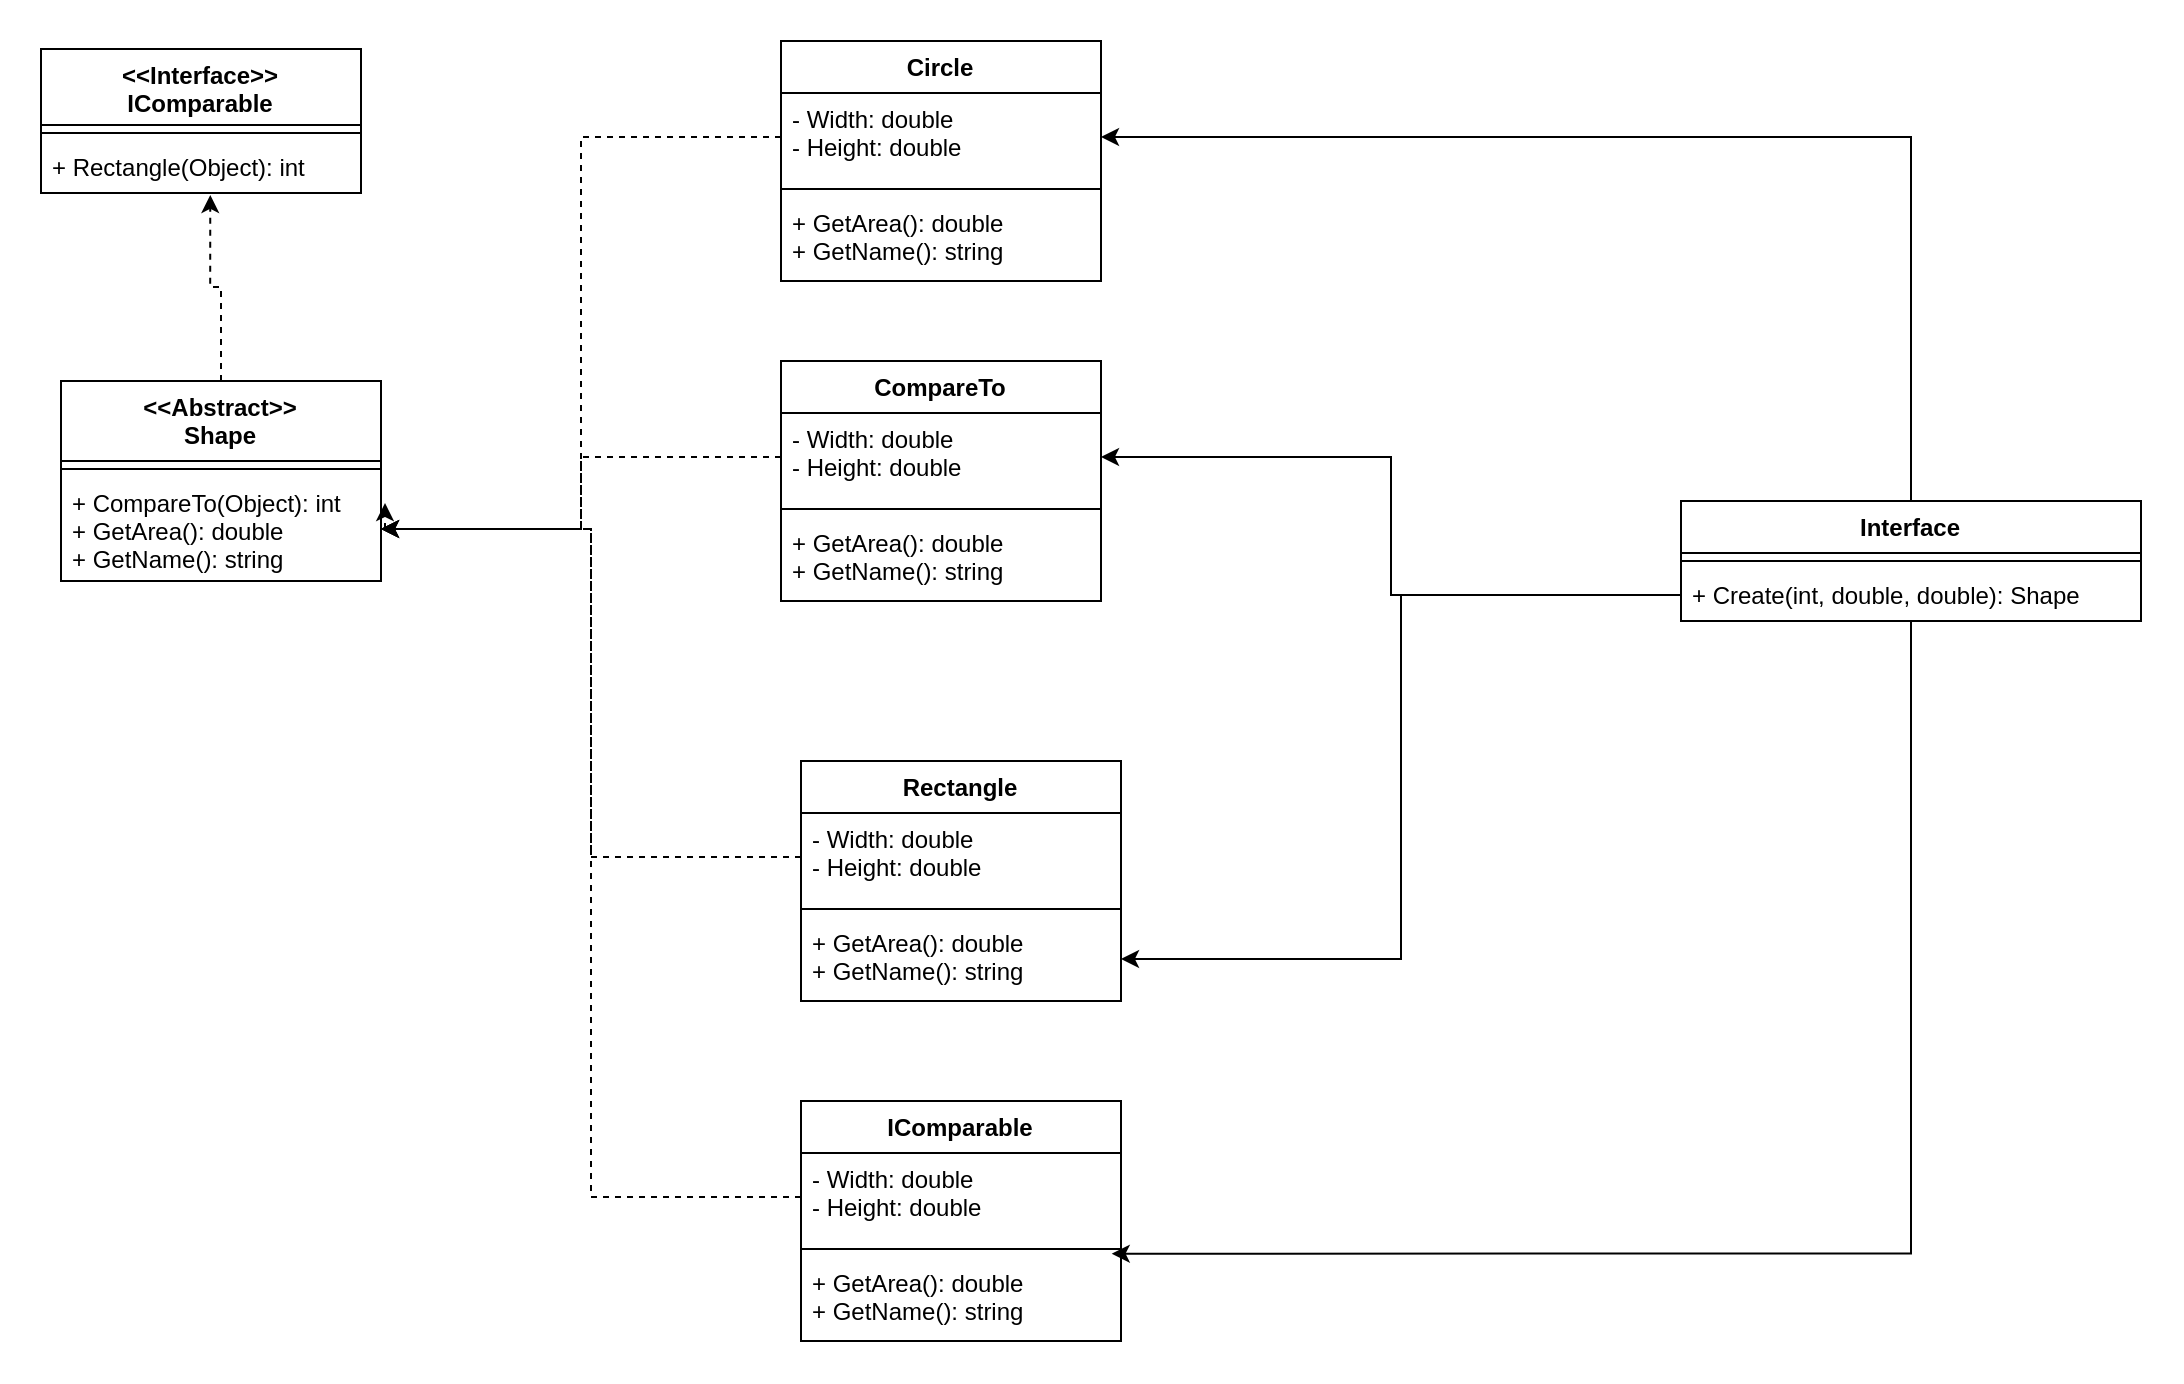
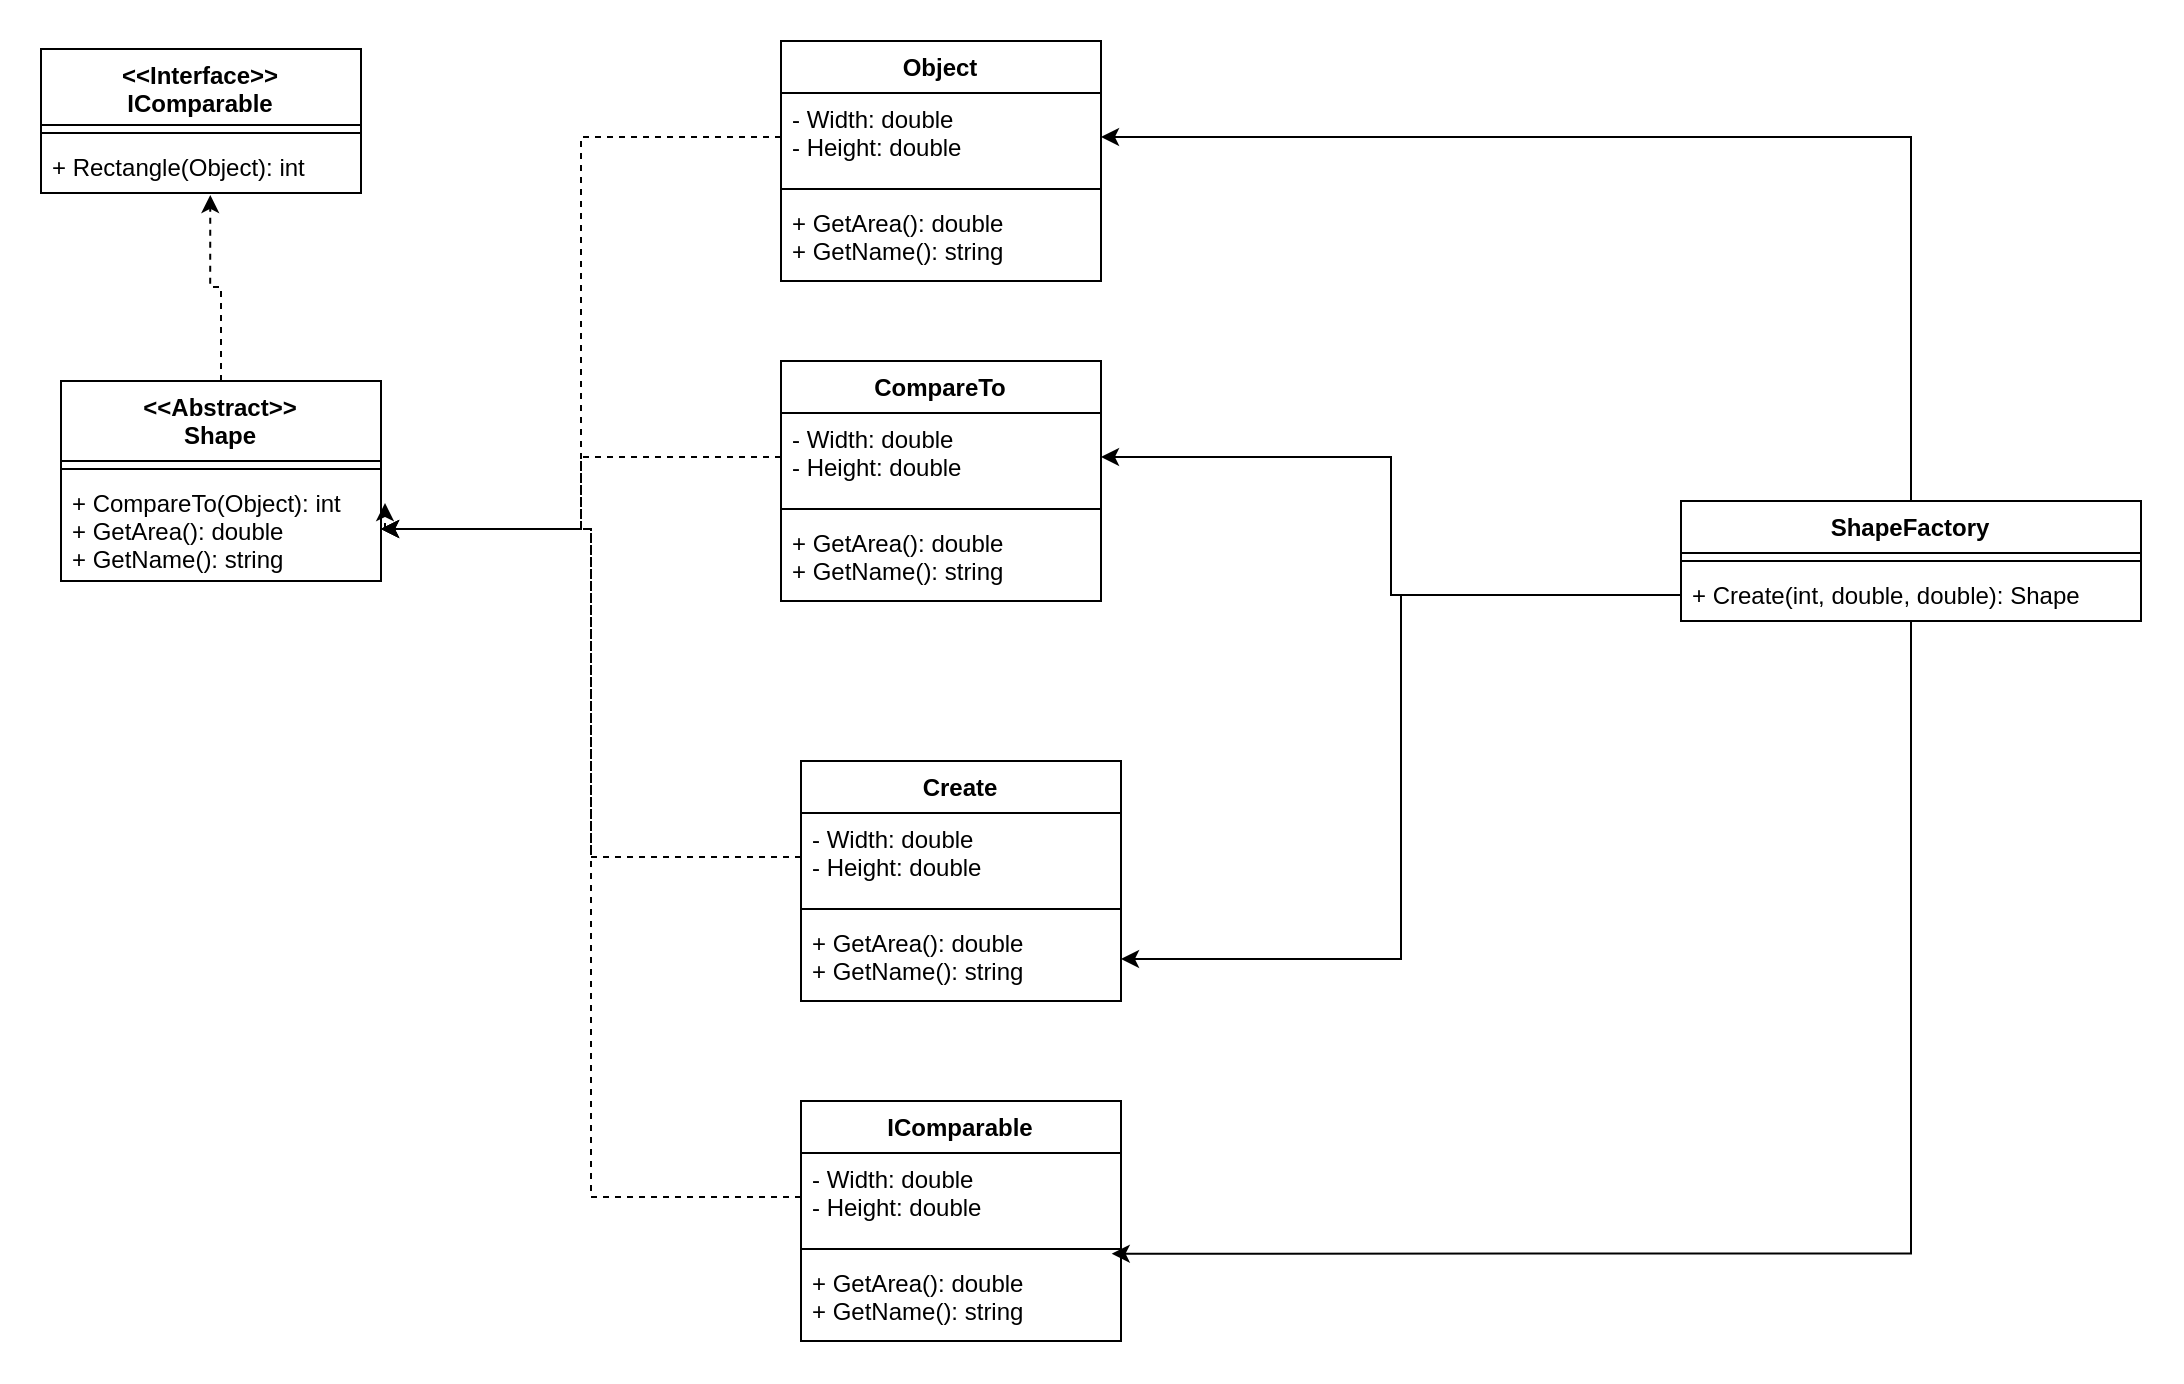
node "Circle": label "Circle" -> "Object"
node "Interface": label "Interface" -> "ShapeFactory"
node "Rectangle": label "Rectangle" -> "Create"
